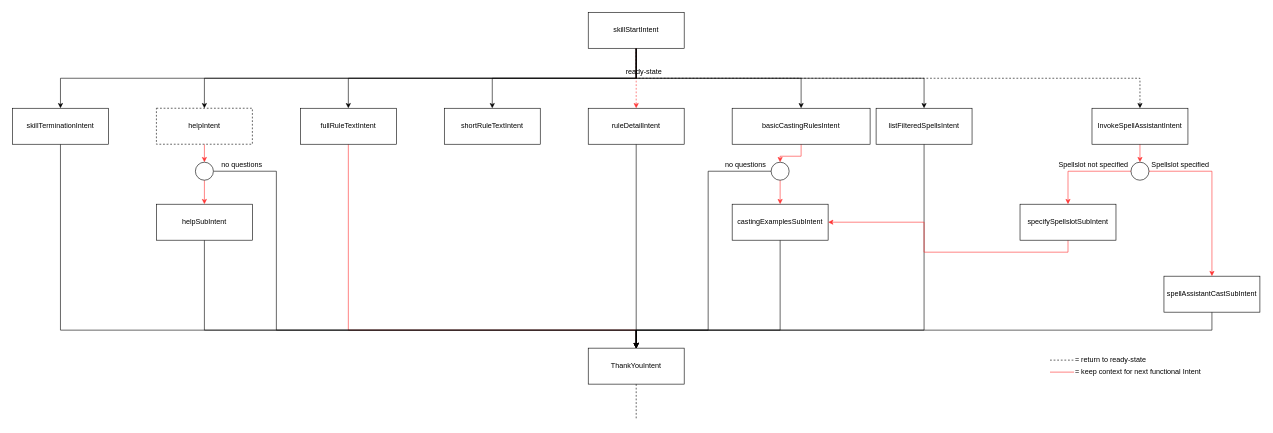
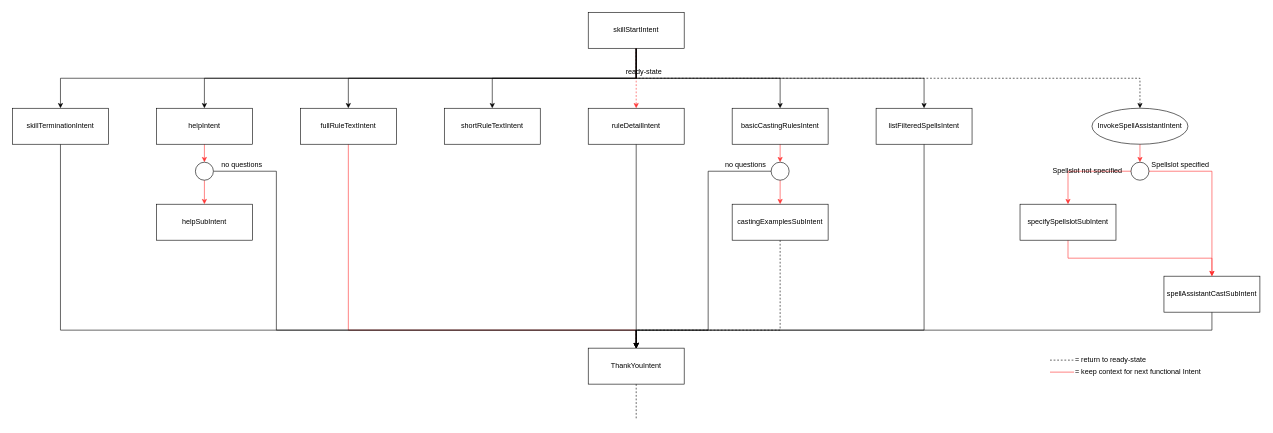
node "helpIntent": style dashed -> solid
node "basicCastingRulesIntent": size 138x36 -> 96x36
node "InvokeSpellAssistantIntent": shape rectangle -> ellipse
node "Spellslot not specified": moved (1094, 165) -> (1088, 171)
edge "specifySpellslotSubIntent" -> "castingExamplesSubIntent": now "specifySpellslotSubIntent" -> "spellAssistantCastSubIntent"
edge "helpSubIntent" -> "ThankYouIntent": removed
edge "castingExamplesSubIntent" -> "ThankYouIntent": style solid -> dashed
